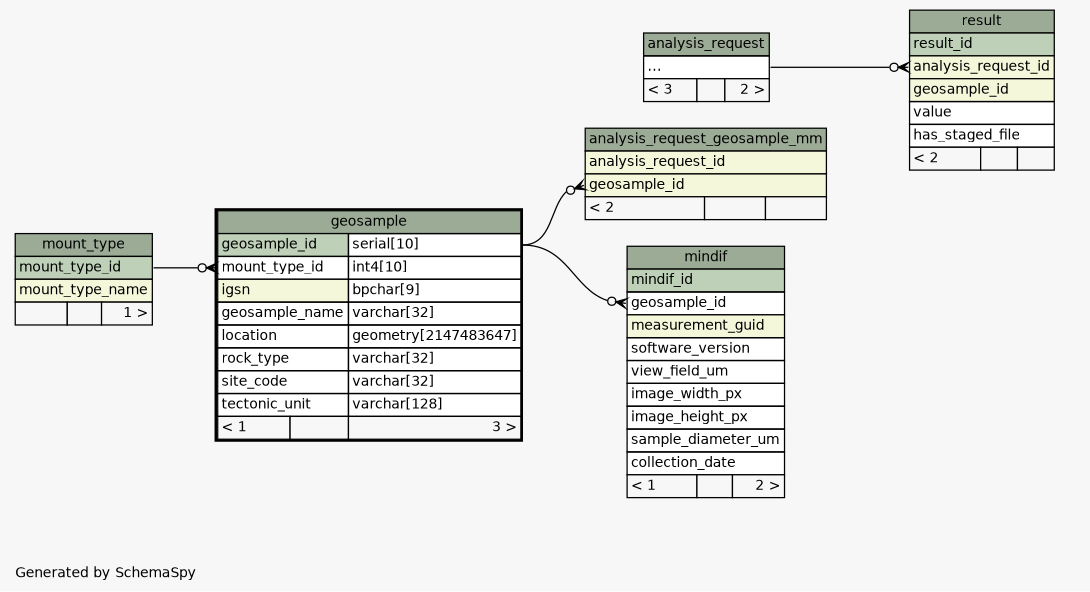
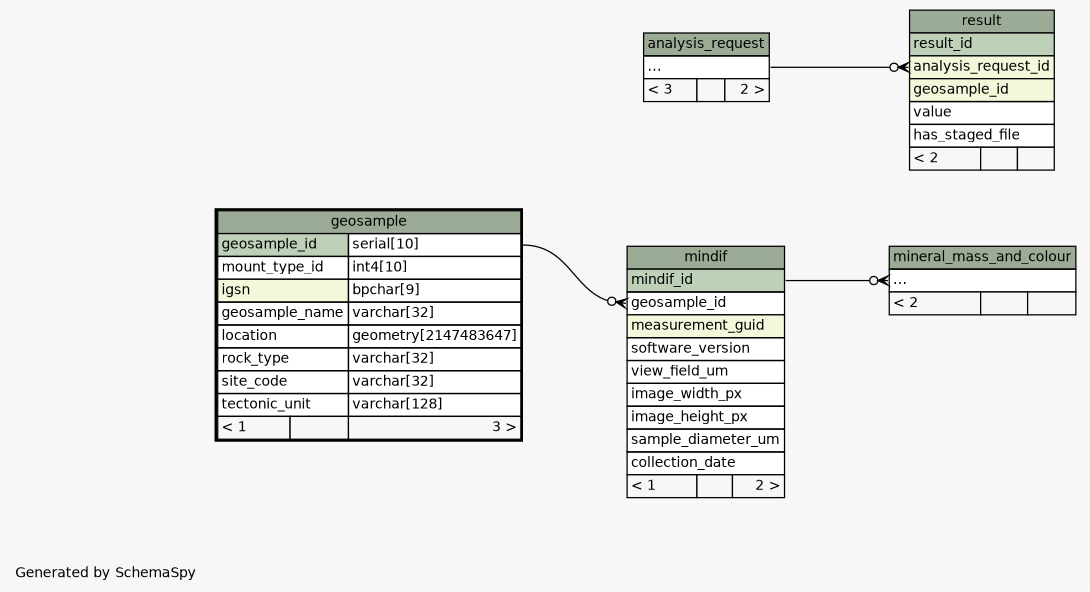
node "analysis_request_geosample_mm": removed
node "mount_type": removed
node "mineral_mass_and_colour": added
